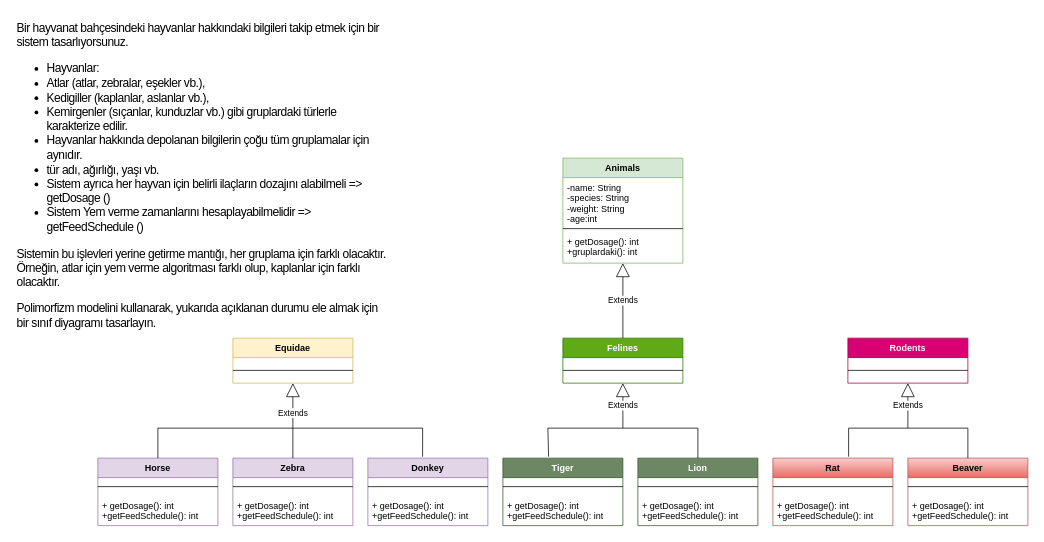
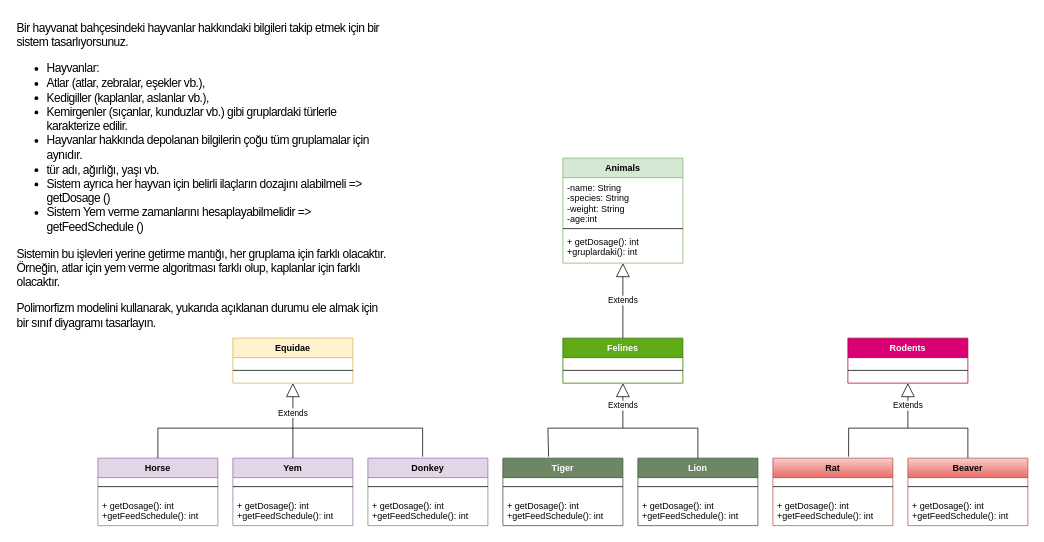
node "Zebra": label "Zebra" -> "Yem"
